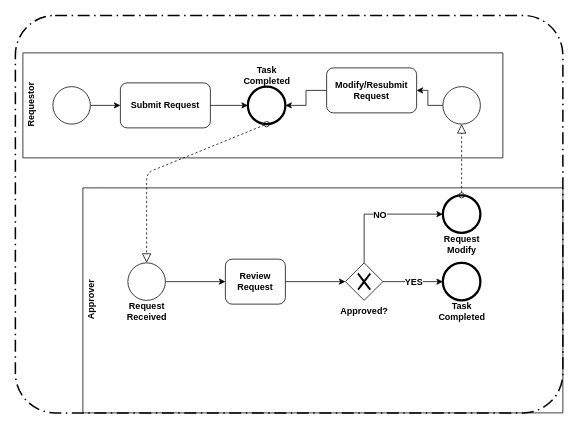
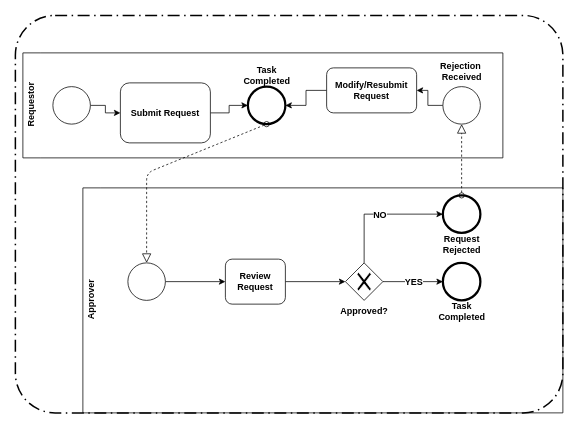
node "Rejection Received": added
node "Submit Request": size 90x45 -> 90x60
node "Request Modify": label "Request Modify" -> "Request Rejected"
node "Request Received": removed
